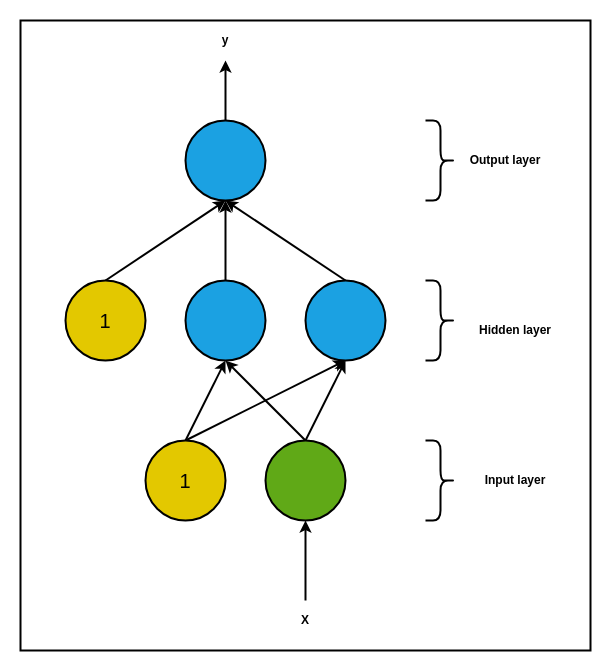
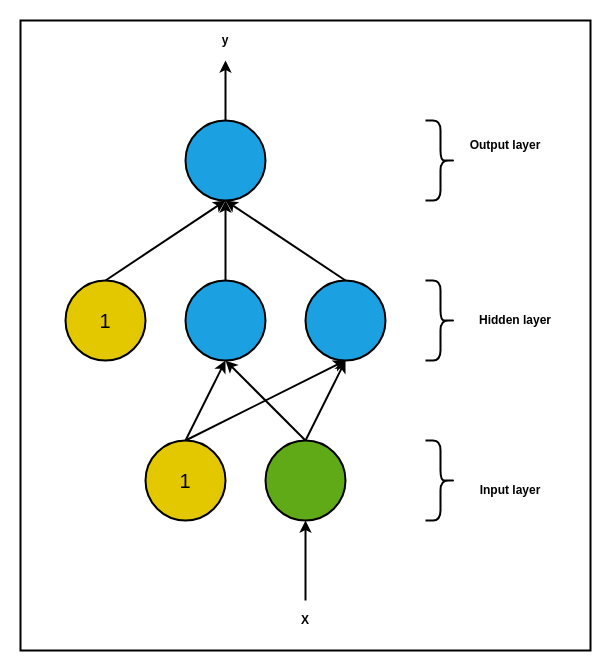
node "Output layer": moved (506, 161) -> (506, 146)
node "Hidden layer": moved (516, 331) -> (516, 321)
node "Input layer": moved (516, 481) -> (511, 491)
